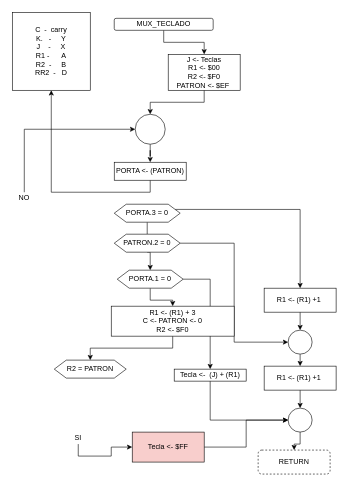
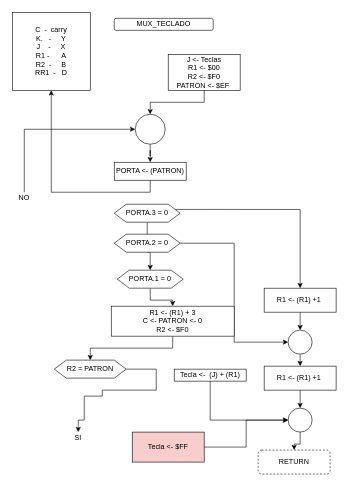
edge "MUX_TECLADO" -> "J <- Teclas R1 <- $00 R2 <- $F0 PATRON <- $EF": removed
node "C - carry K. - Y J - X R1 - A R2 - B RR2 - D": label "C - carry K. - Y J - X R1 - A R2 - B RR2 - D" -> "C - carry K. - Y J - X R1 - A R2 - B RR1 - D"
node "PATRON.2 = 0": label "PATRON.2 = 0" -> "PORTA.2 = 0"
edge "PORTA.1 = 0" -> "Tecla <- (J) + (R1)": removed
edge "R2 = PATRON" -> "SI": added
edge "SI" -> "Tecla <- $FF": removed
